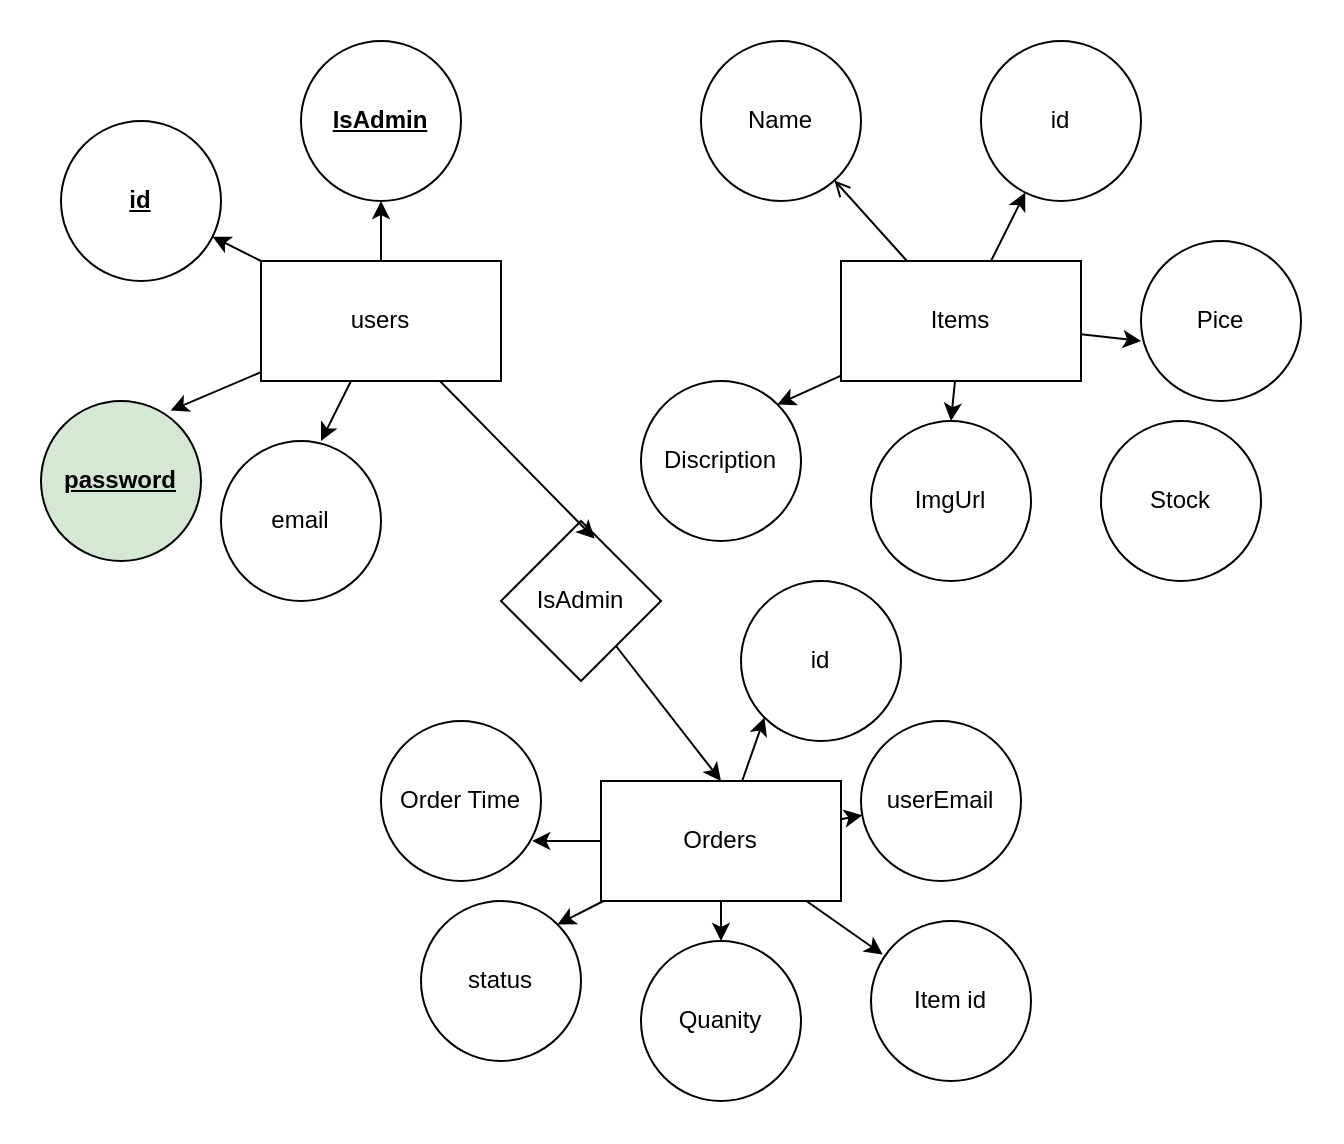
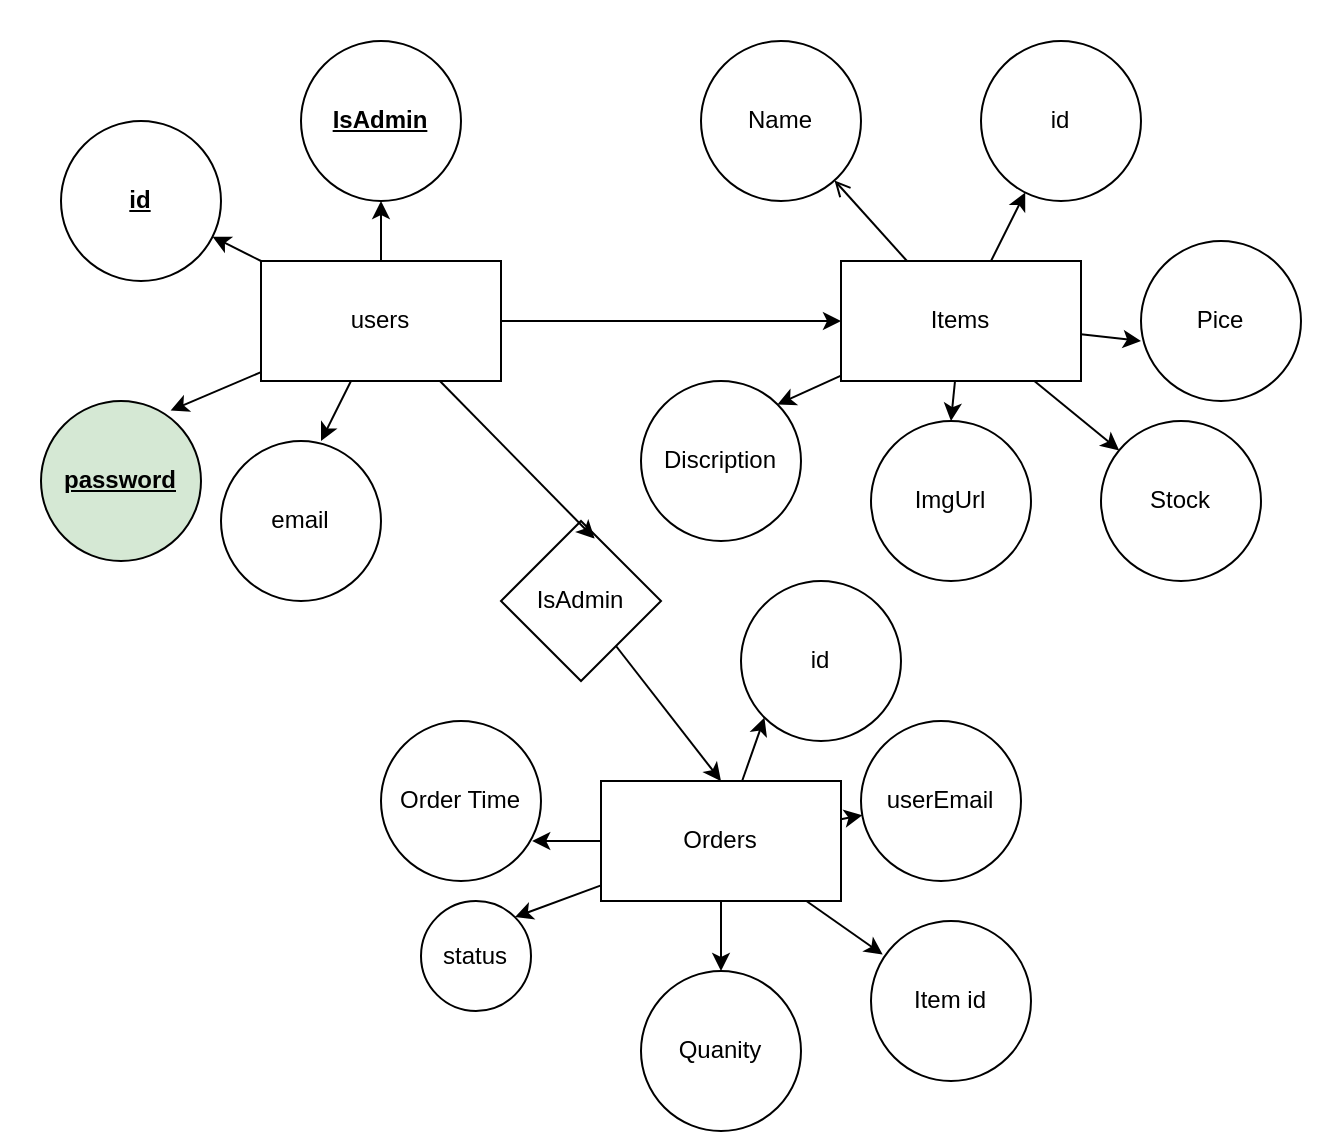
edge "users" -> "Items": added
edge "Items" -> "Stock": added
node "status": size 160x160 -> 110x110
node "Quanity": moved (721, 1021) -> (721, 1051)
